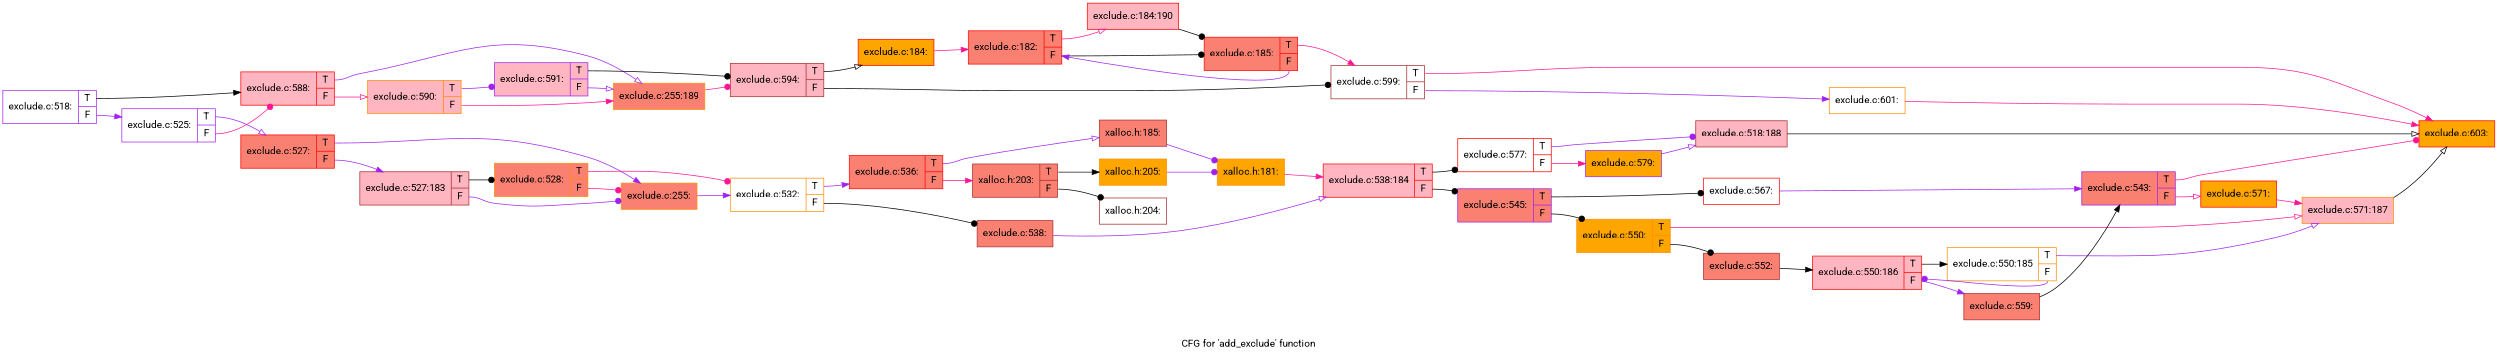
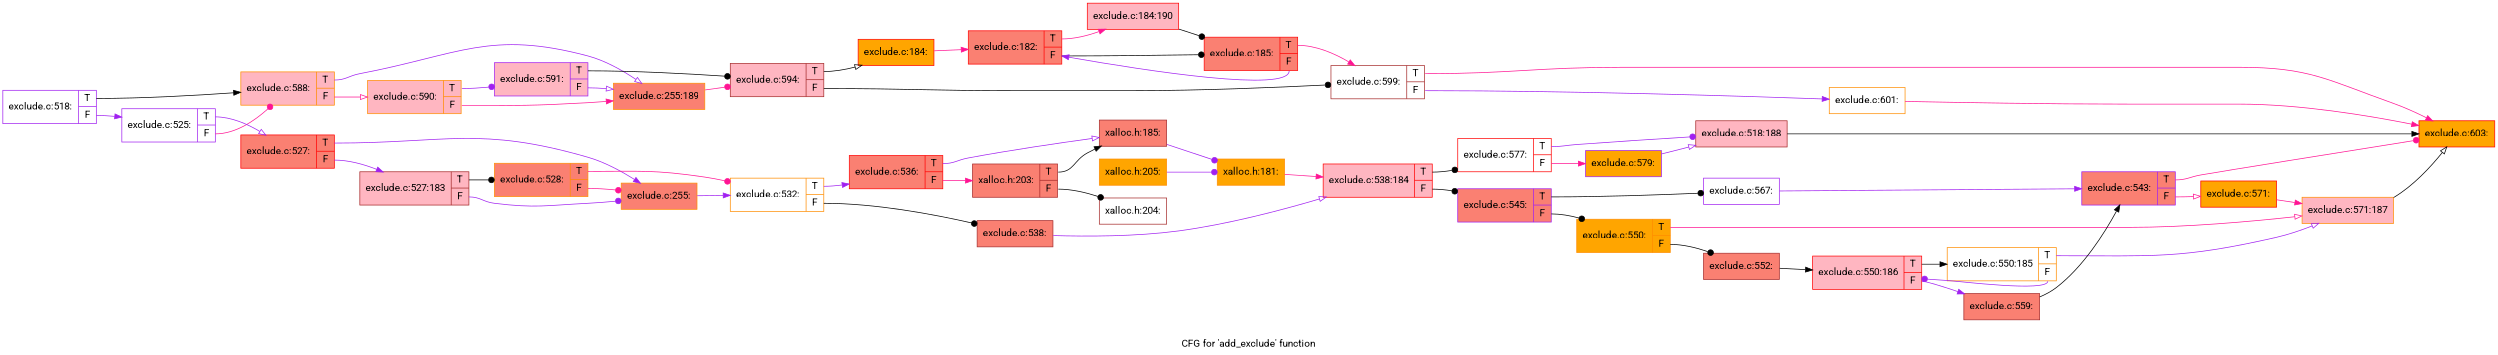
edge "exclude.c:182:" -> "exclude.c:184:190": arrowhead onormal -> normal
node "exclude.c:588:": color red -> darkorange
edge "exclude.c:518:188" -> "exclude.c:603:": arrowhead onormal -> normal
edge "xalloc.h:203:" -> "xalloc.h:205:": now "xalloc.h:203:" -> "xalloc.h:185:"
node "exclude.c:567:": color red -> purple
